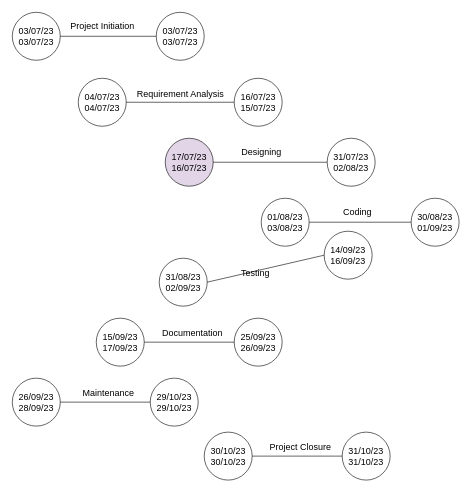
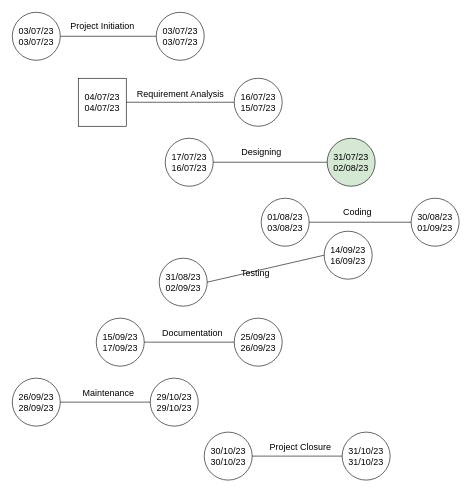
node "04/07/23 04/07/23": shape ellipse -> rectangle
node "17/07/23 16/07/23": fillcolor #e1d5e7 -> #ffffff
node "31/07/23 02/08/23": fillcolor #ffffff -> #d5e8d4
